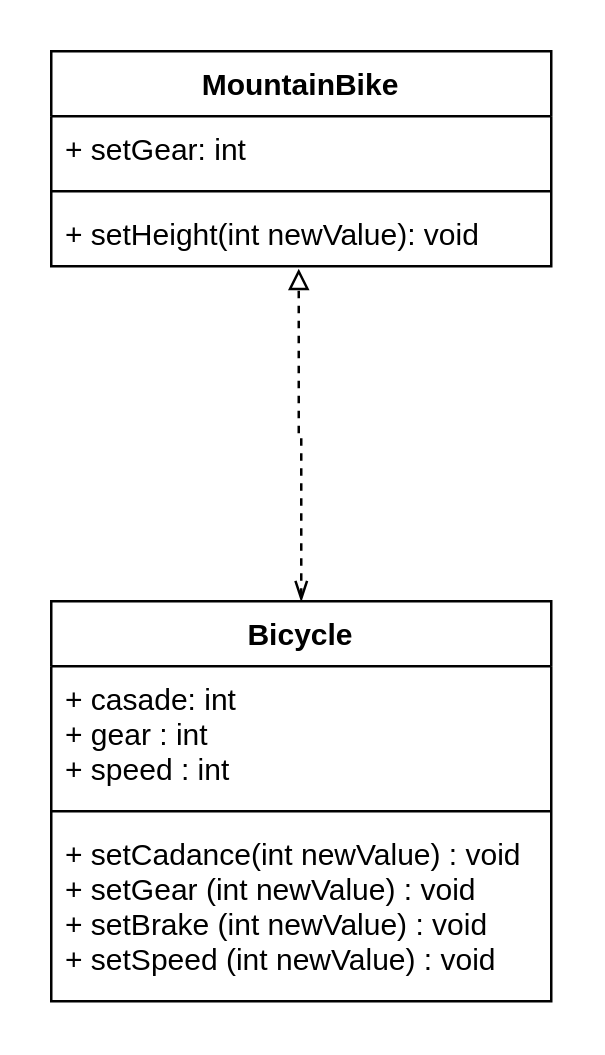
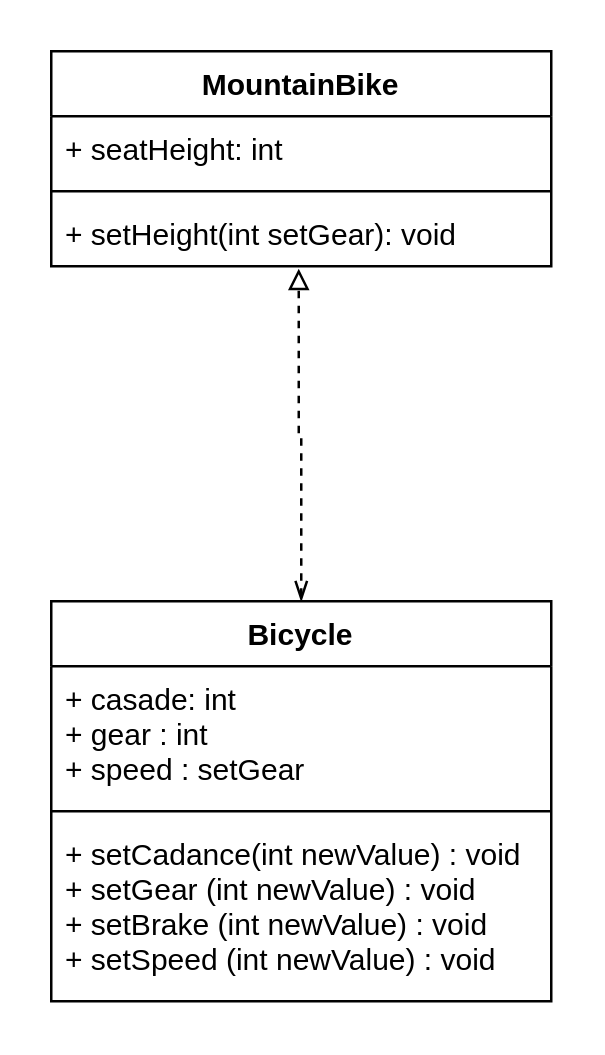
node "+ setGear: int": label "+ setGear: int" -> "+ seatHeight: int"
node "+ setHeight(int newValue): void": label "+ setHeight(int newValue): void" -> "+ setHeight(int setGear): void"
node "+ casade: int + gear : int + speed : int": label "+ casade: int + gear : int + speed : int" -> "+ casade: int + gear : int + speed : setGear"
